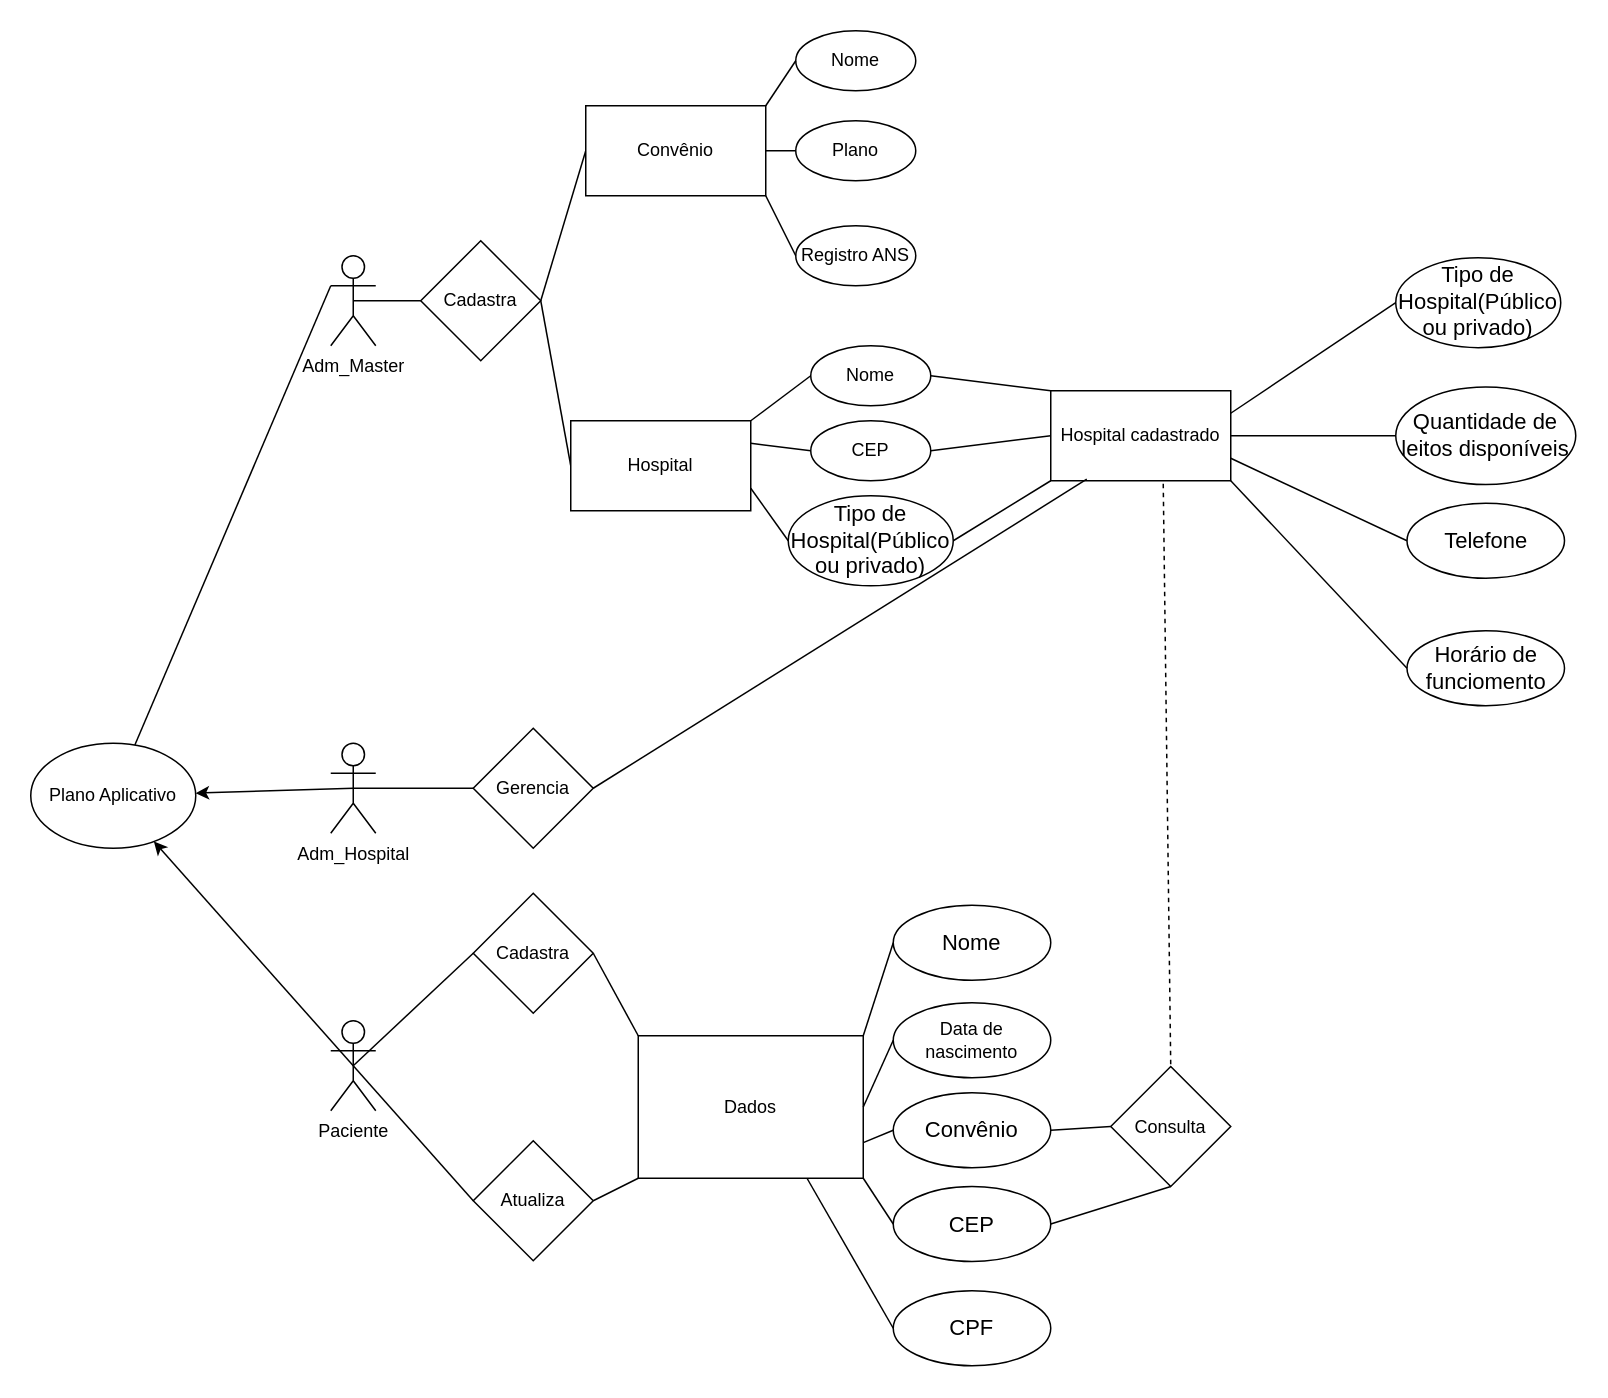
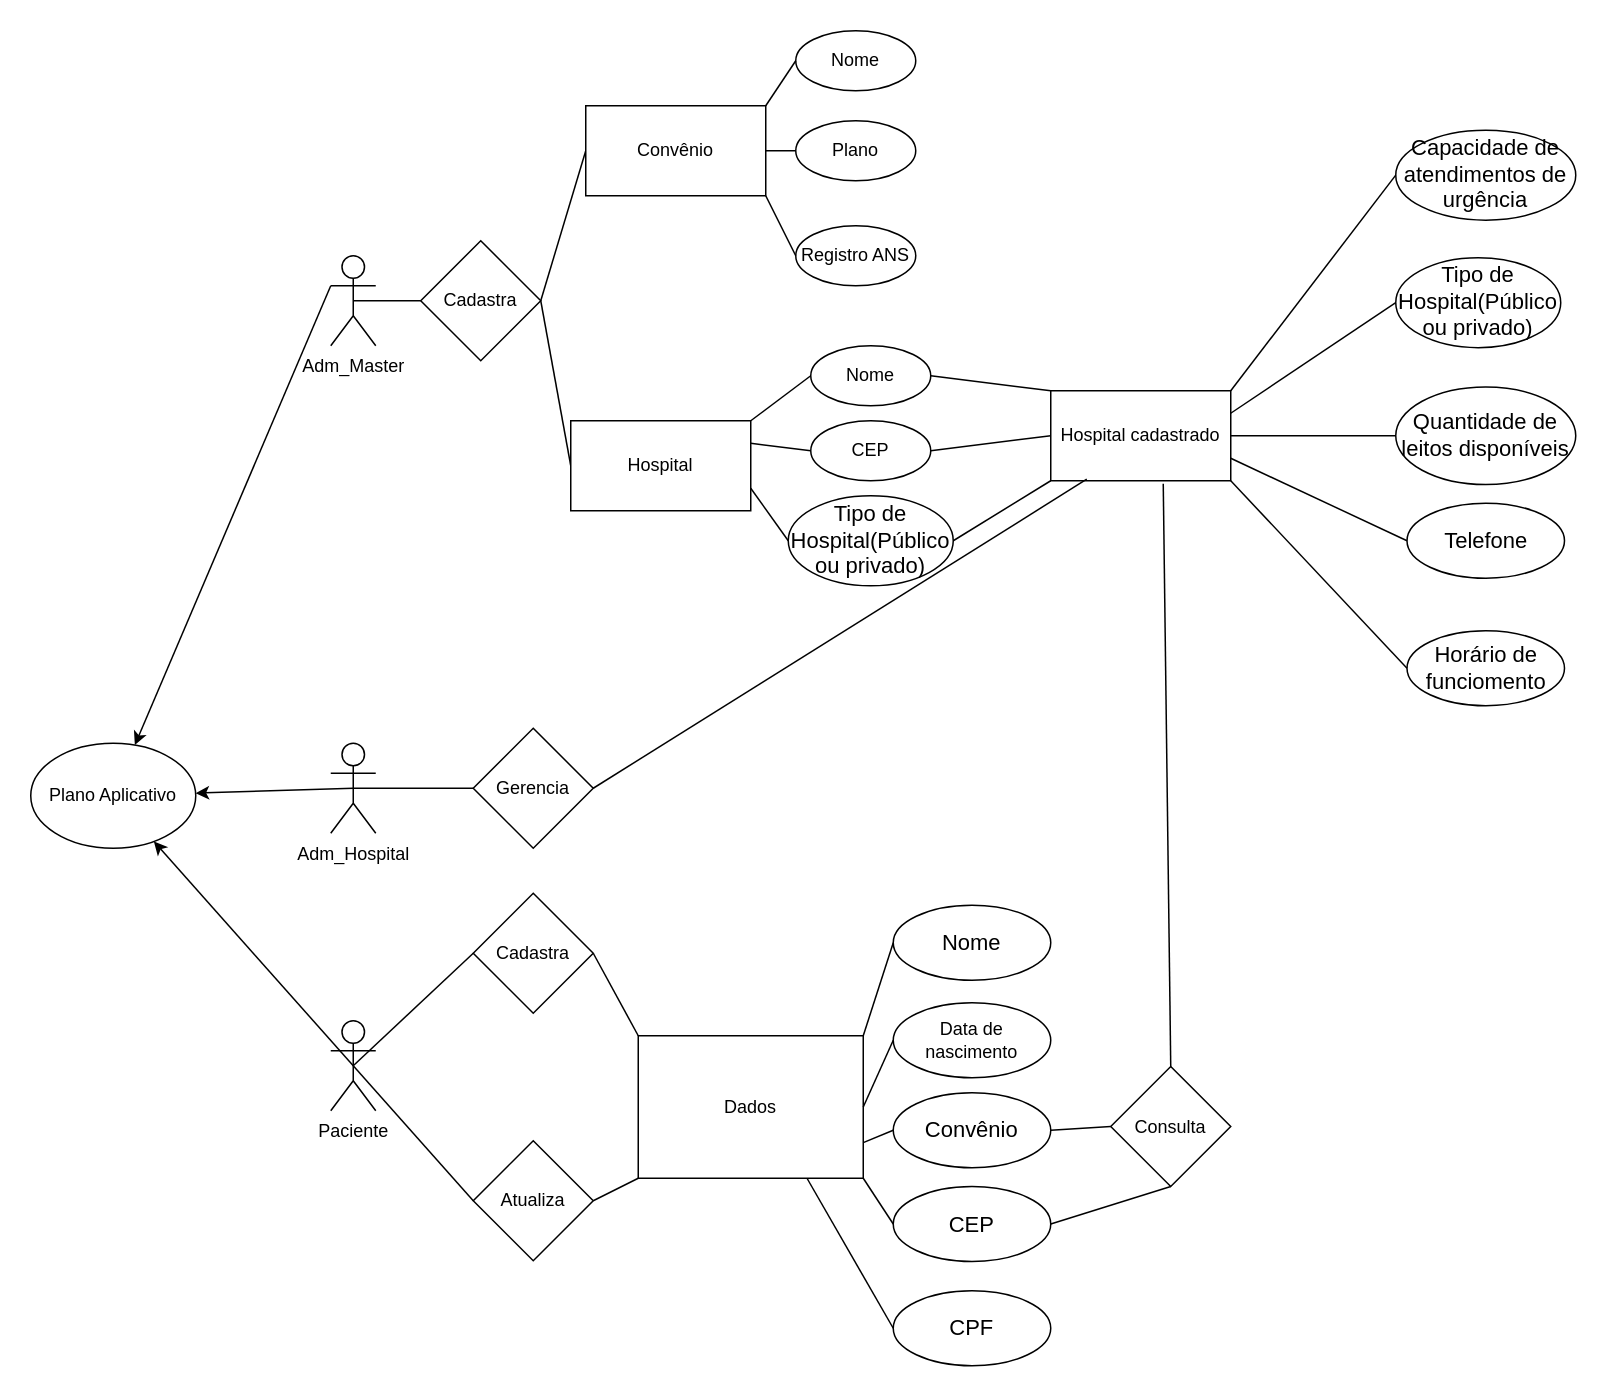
node "Capacidade de atendimentos de urgência": added
edge "Capacidade de atendimentos de urgência" -- "Hospital cadastrado": added
edge "Adm_Master" -- "Plano Aplicativo": arrowhead none -> classic
edge "Hospital cadastrado" -- "Consulta": style dashed -> solid
